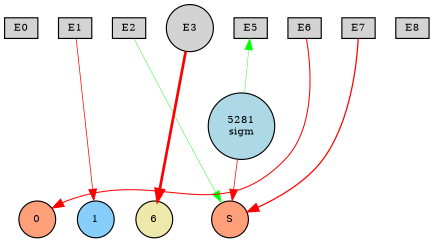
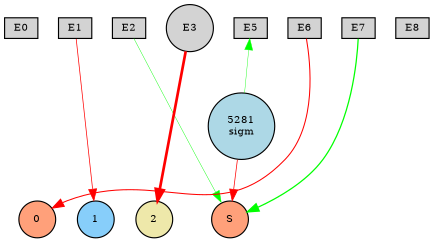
edge "E7" -> "S": color red -> green
node "6": label "6" -> "2"
